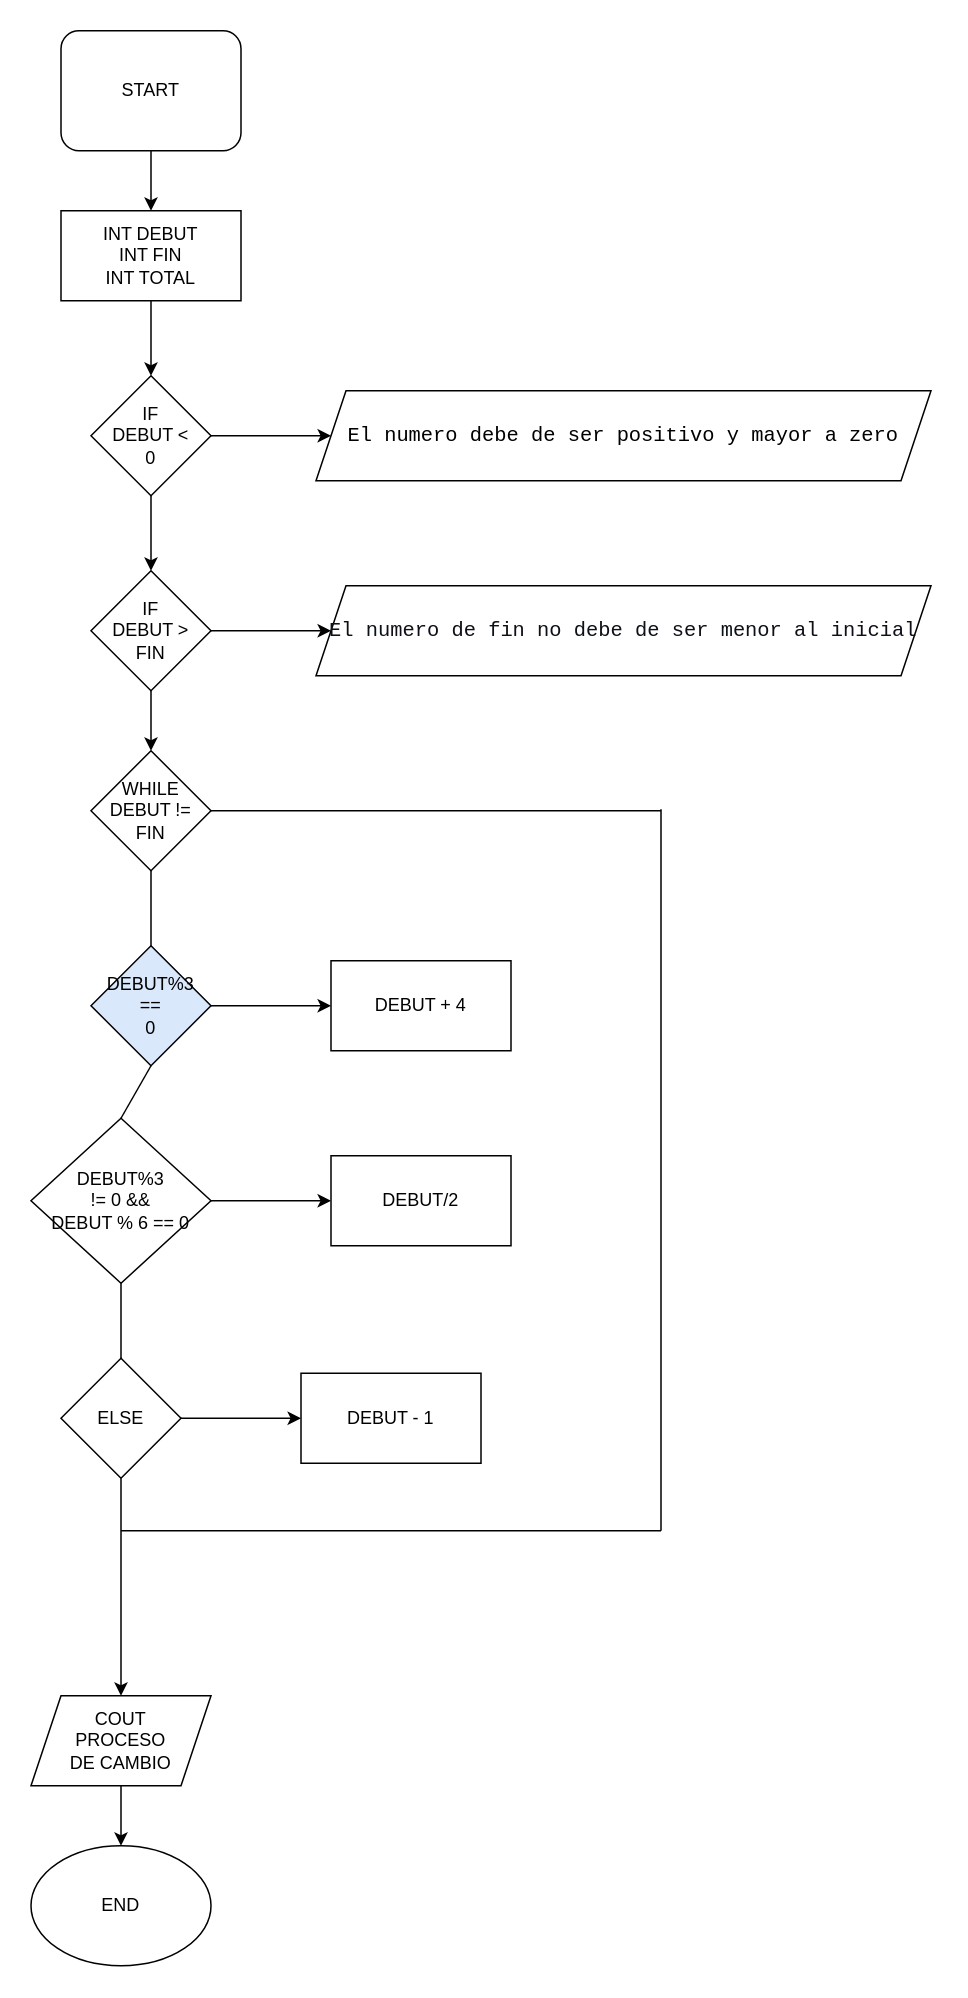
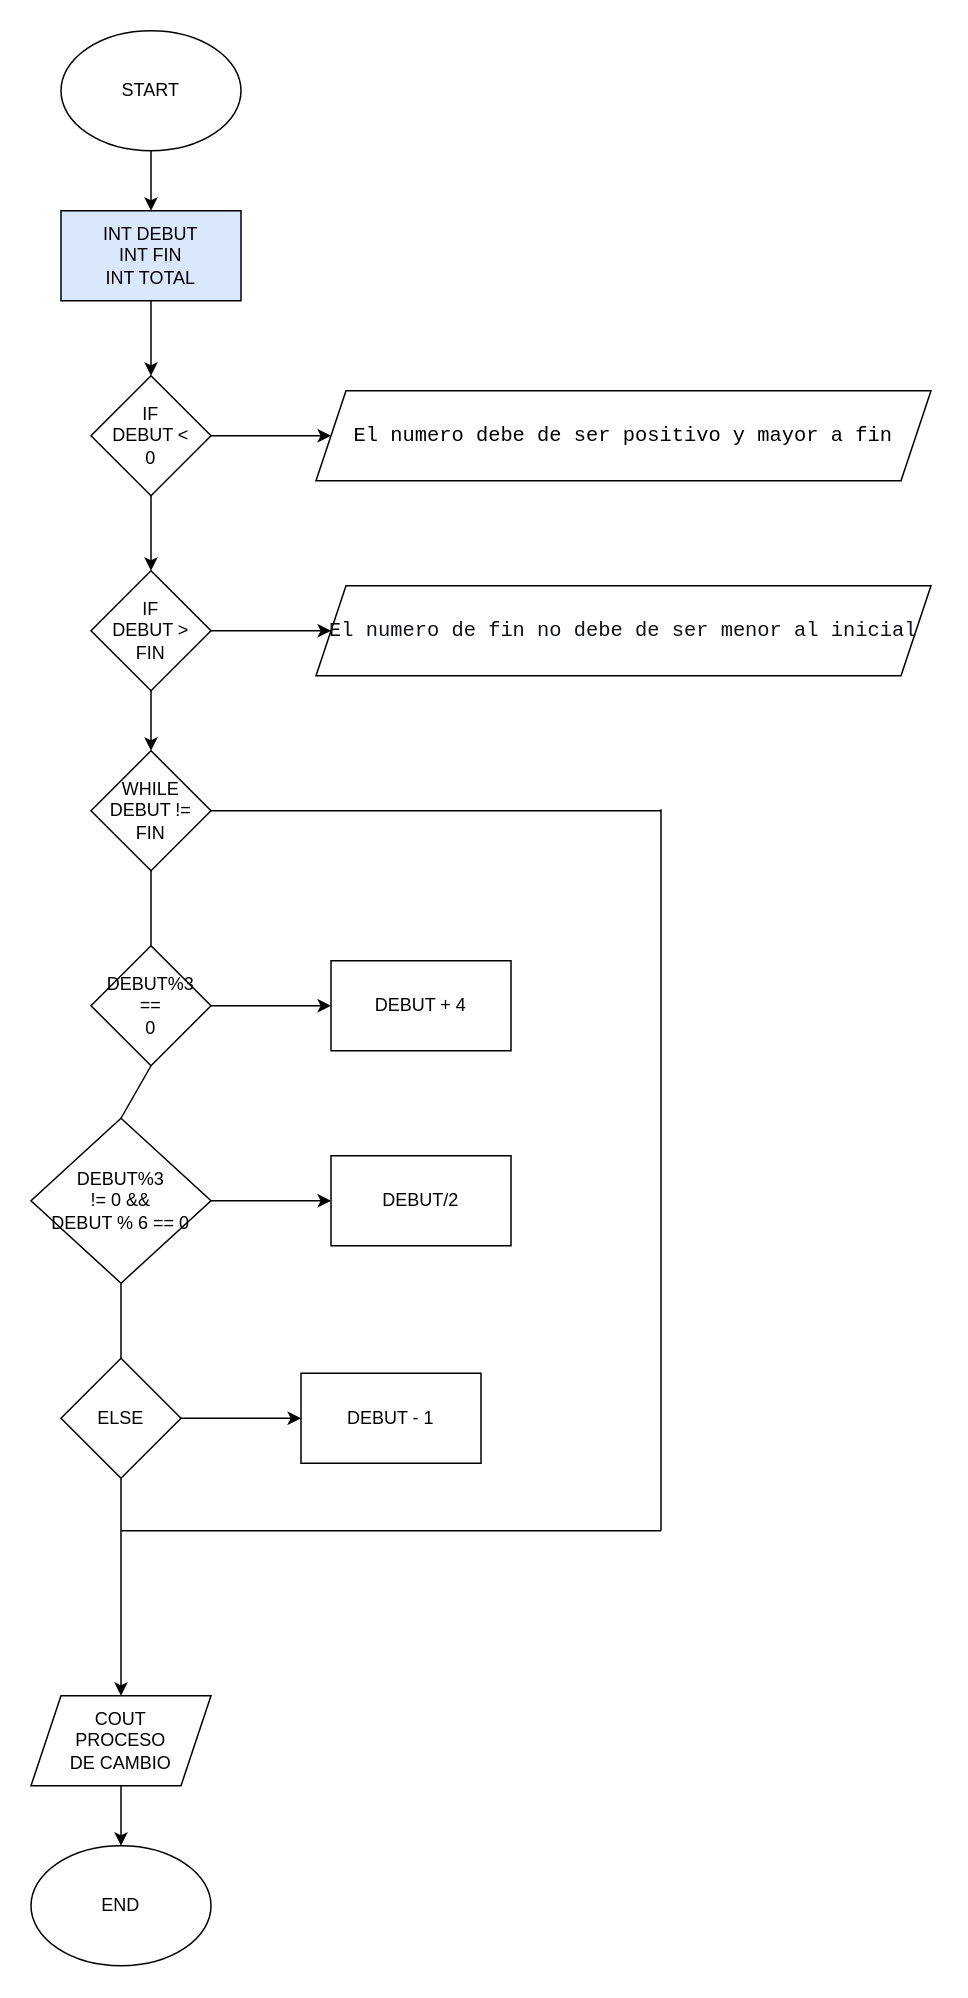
node "START": shape rounded rectangle -> ellipse
node "INT DEBUT INT FIN INT TOTAL": fillcolor #ffffff -> #dae8fc
node "El numero debe de ser positivo y mayor a zero": label "El numero debe de ser positivo y mayor a zero" -> "El numero debe de ser positivo y mayor a fin"
node "DEBUT%3 == 0": fillcolor #dae8fc -> #ffffff
